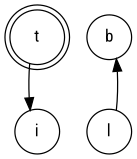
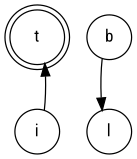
edge "t" -> "i": reversed
edge "l" -> "b": reversed
